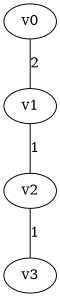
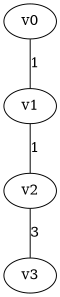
edge "v0" -- "v1": label "2" -> "1"
edge "v2" -- "v3": label "1" -> "3"
